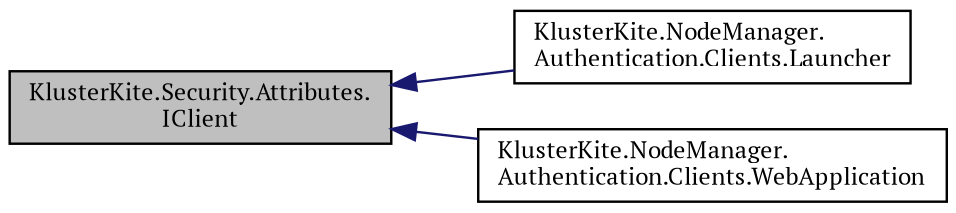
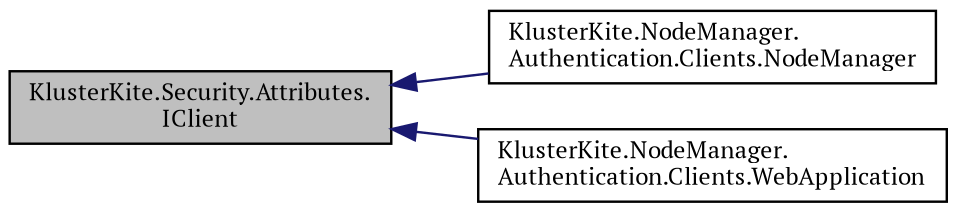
node "KlusterKite.NodeManager. Authentication.Clients.Launcher": label "KlusterKite.NodeManager. Authentication.Clients.Launcher" -> "KlusterKite.NodeManager. Authentication.Clients.NodeManager"
